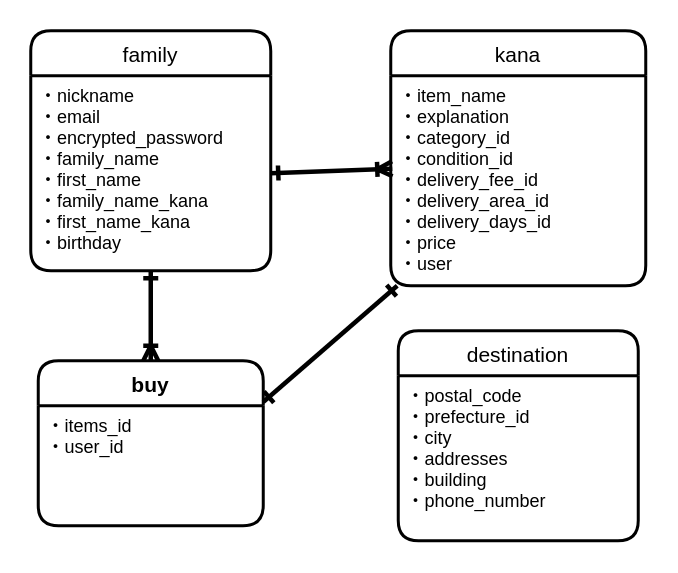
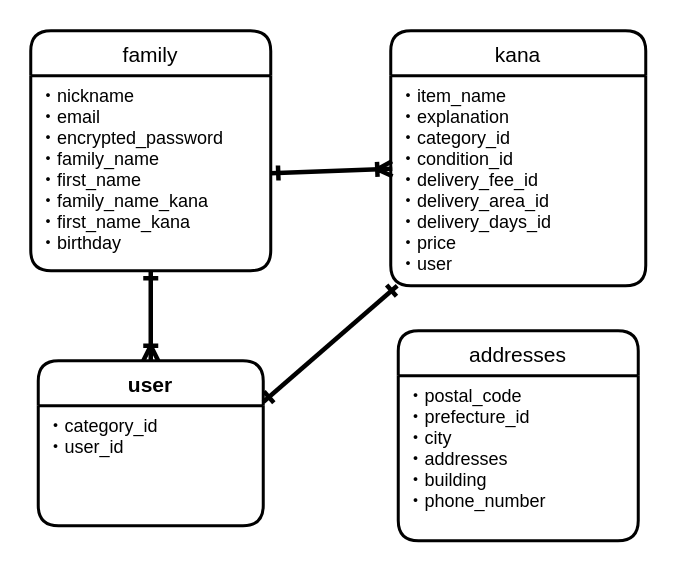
node "destination": label "destination" -> "addresses"
node "buy": label "buy" -> "user"
node "・items_id ・user_id": label "・items_id ・user_id" -> "・category_id ・user_id"
